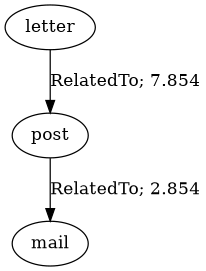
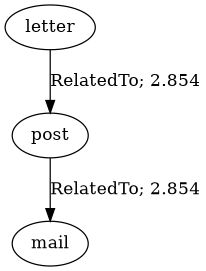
edge "letter" -> "post": label "RelatedTo; 7.854" -> "RelatedTo; 2.854"
